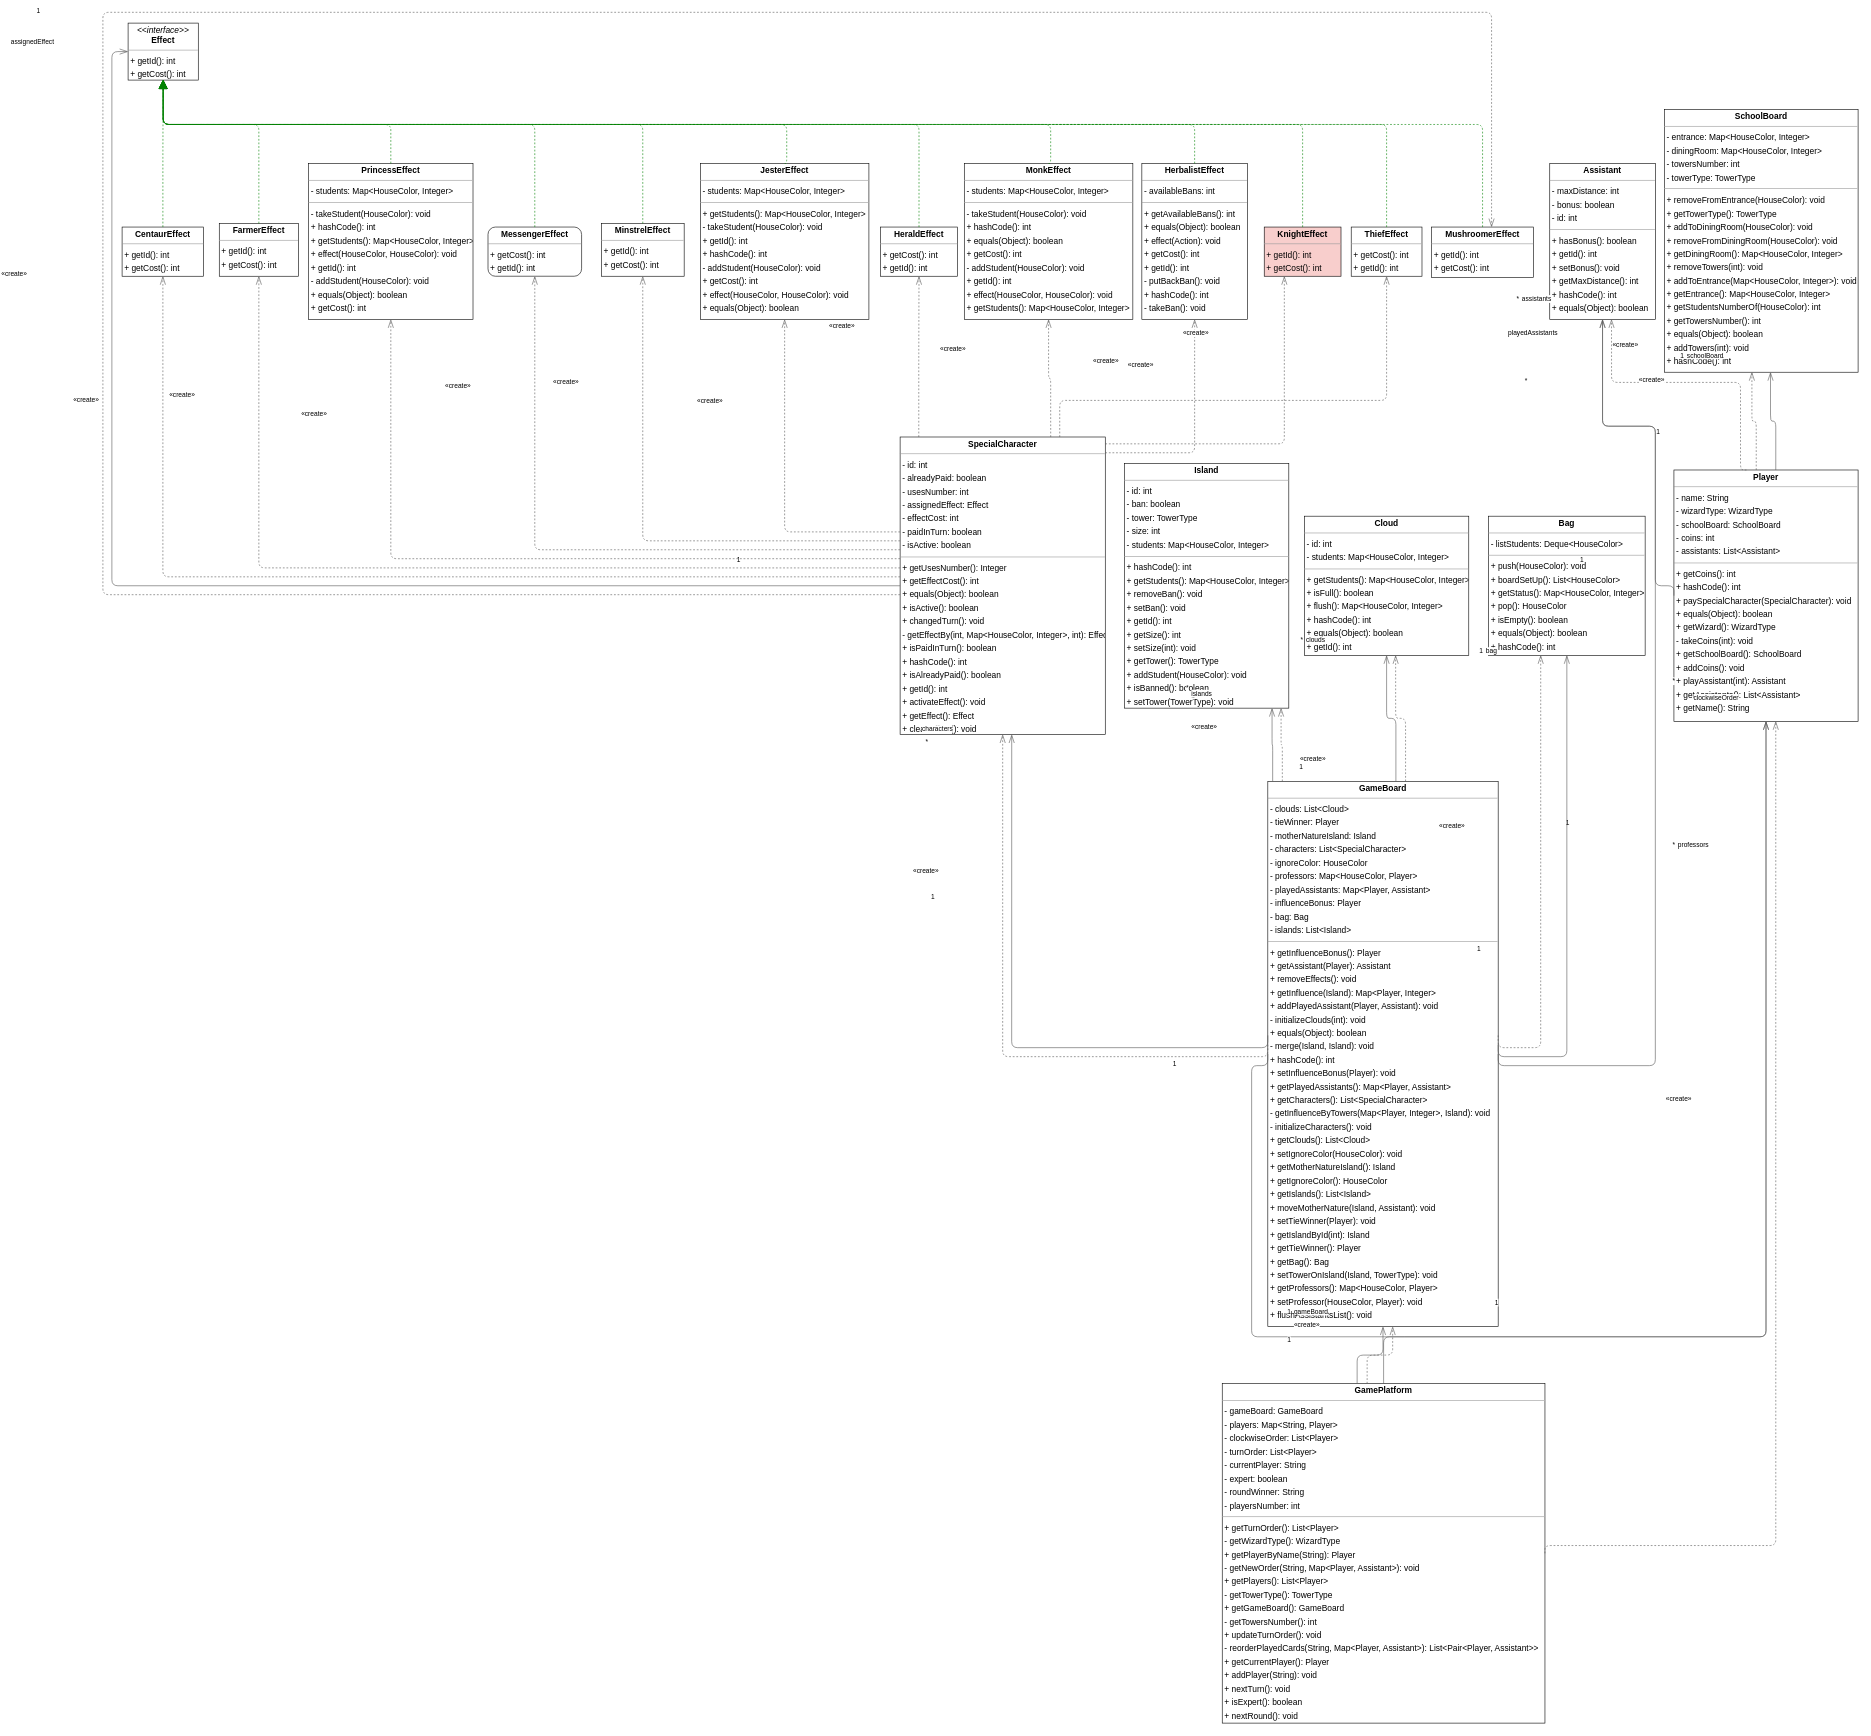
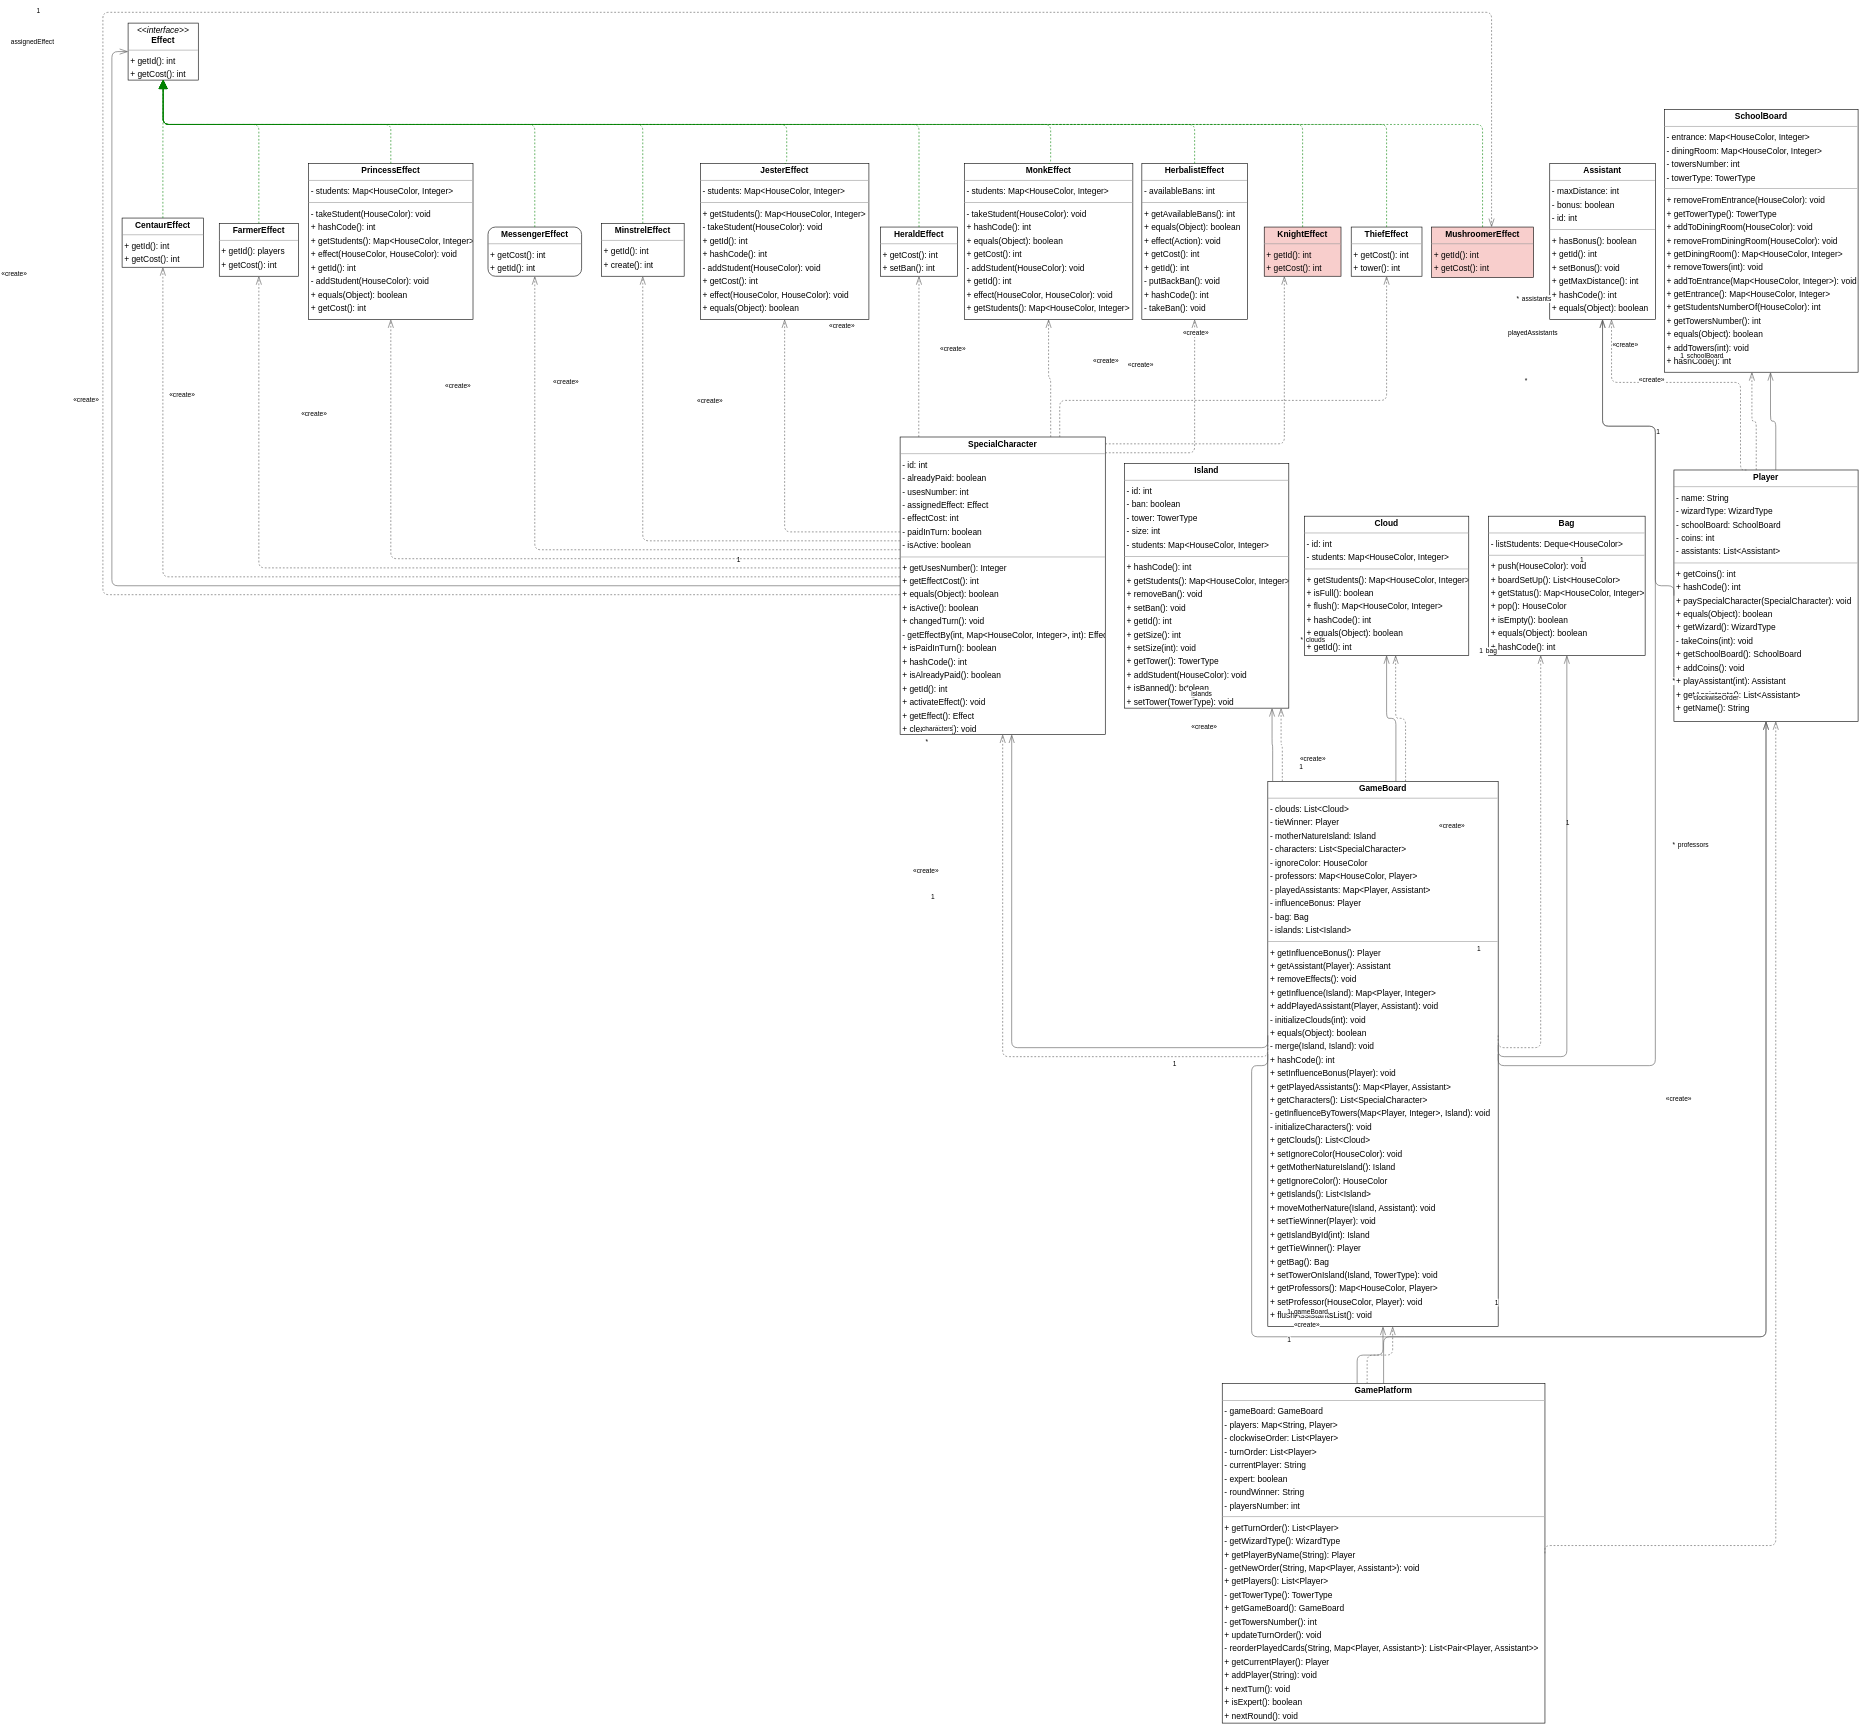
node "FarmerEffect + getId(): int + getCost(): int": label "FarmerEffect + getId(): int + getCost(): int" -> "FarmerEffect + getId(): players + getCost(): int"
node "MinstrelEffect + getId(): int + getCost(): int": label "MinstrelEffect + getId(): int + getCost(): int" -> "MinstrelEffect + getId(): int + create(): int"
node "HeraldEffect + getCost(): int + getId(): int": label "HeraldEffect + getCost(): int + getId(): int" -> "HeraldEffect + getCost(): int + setBan(): int"
node "ThiefEffect + getCost(): int + getId(): int": label "ThiefEffect + getCost(): int + getId(): int" -> "ThiefEffect + getCost(): int + tower(): int"
node "CentaurEffect + getId(): int + getCost(): int": moved (163, 252) -> (163, 243)
node "MushroomerEffect + getId(): int + getCost(): int": fillcolor #ffffff -> #f8cecc
